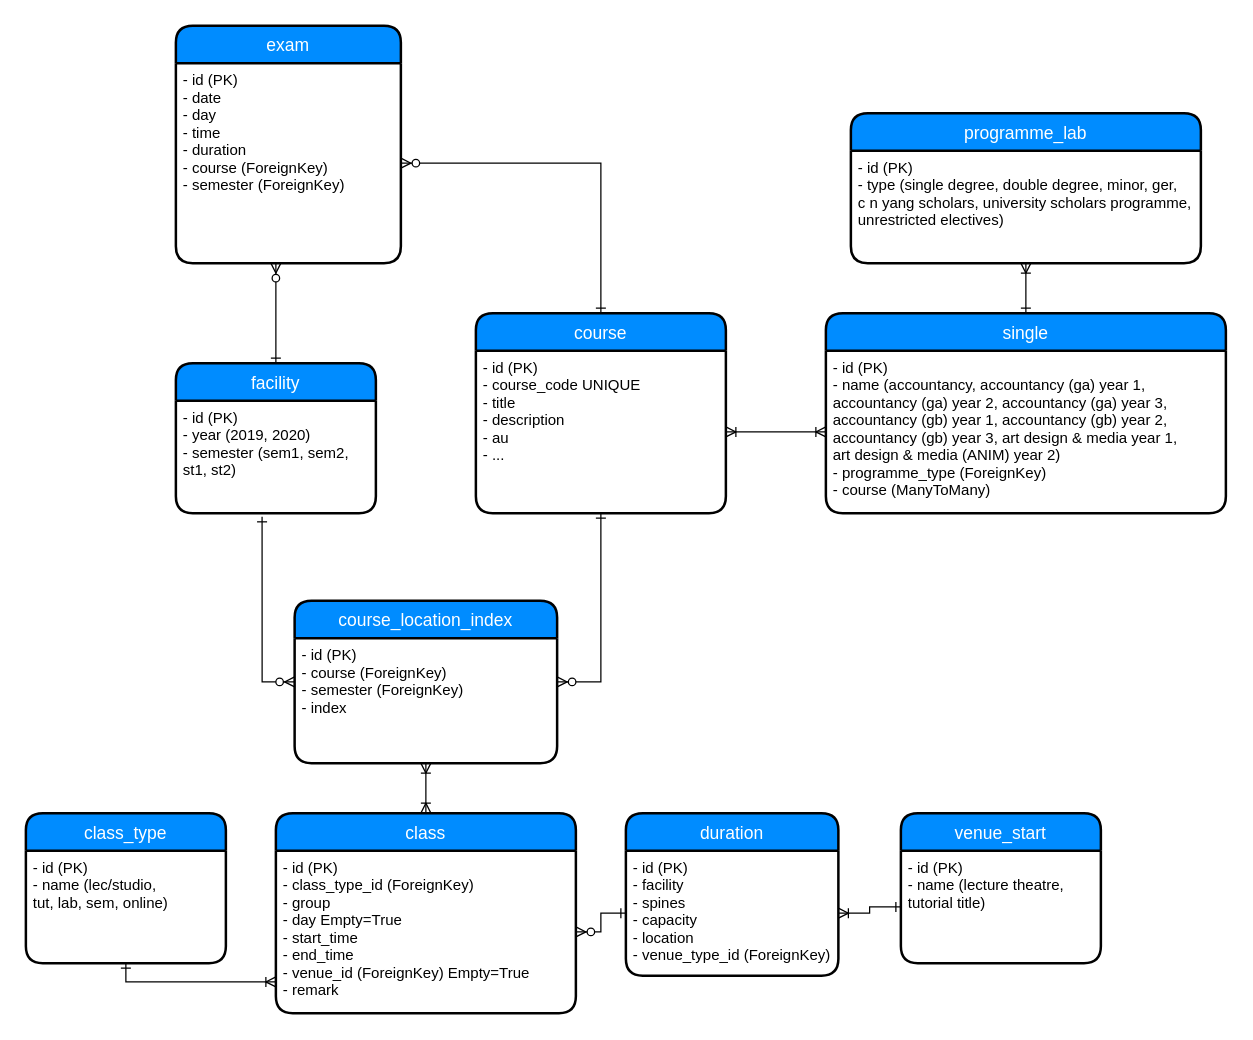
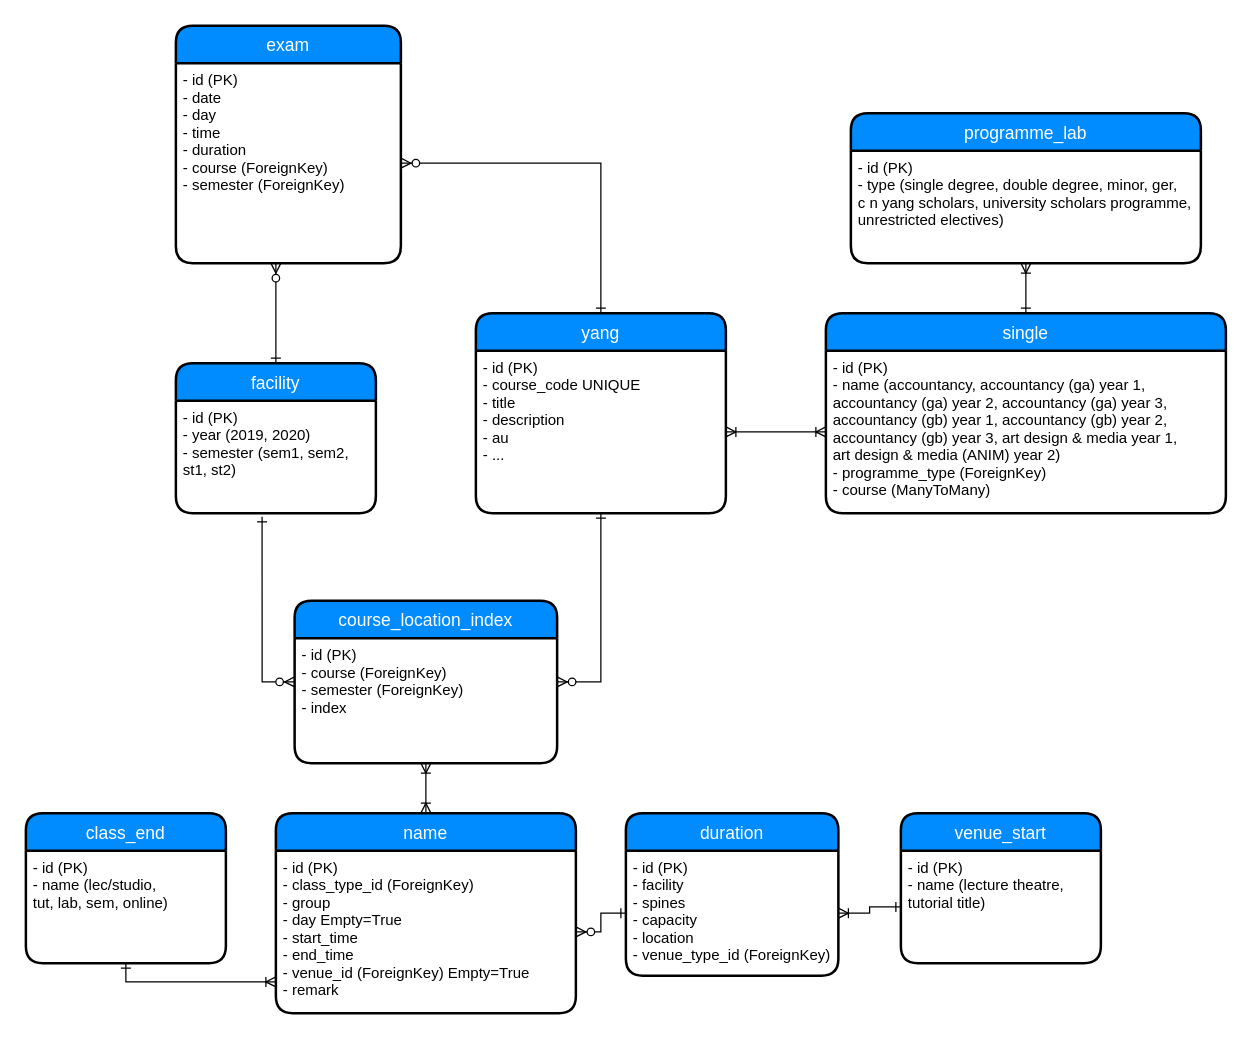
node "course": label "course" -> "yang"
node "class_type": label "class_type" -> "class_end"
node "class": label "class" -> "name"
